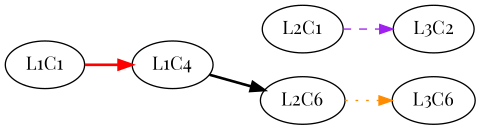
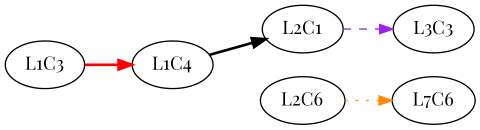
node "L3C2": label "L3C2" -> "L3C3"
node "L1C1": label "L1C1" -> "L1C3"
edge "L1C4" -> "L2C6": now "L1C4" -> "L2C1"
node "L3C6": label "L3C6" -> "L7C6"
